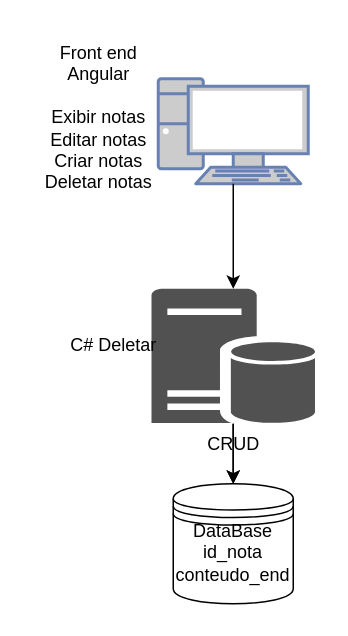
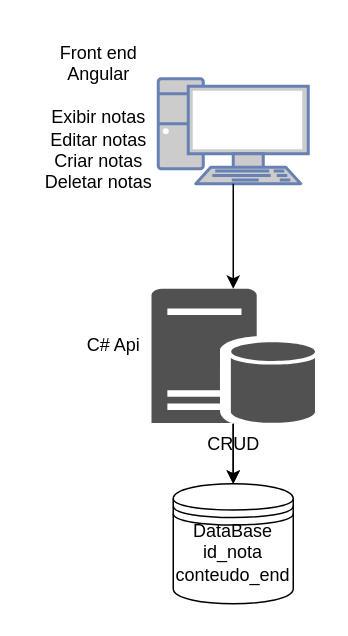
node "C# Deletar": label "C# Deletar" -> "C# Api"
